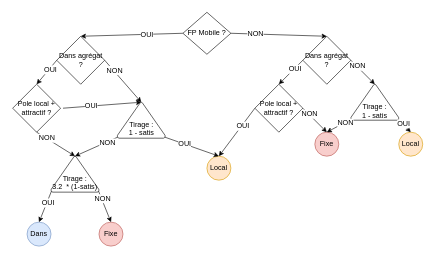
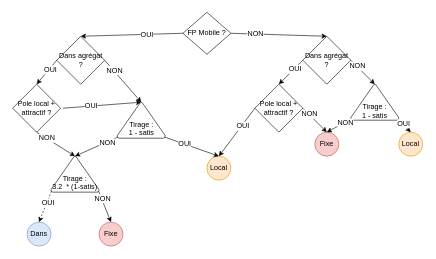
edge "Tirage : 3.2 * (1-satis)" -> "Dans": style solid -> dashed
